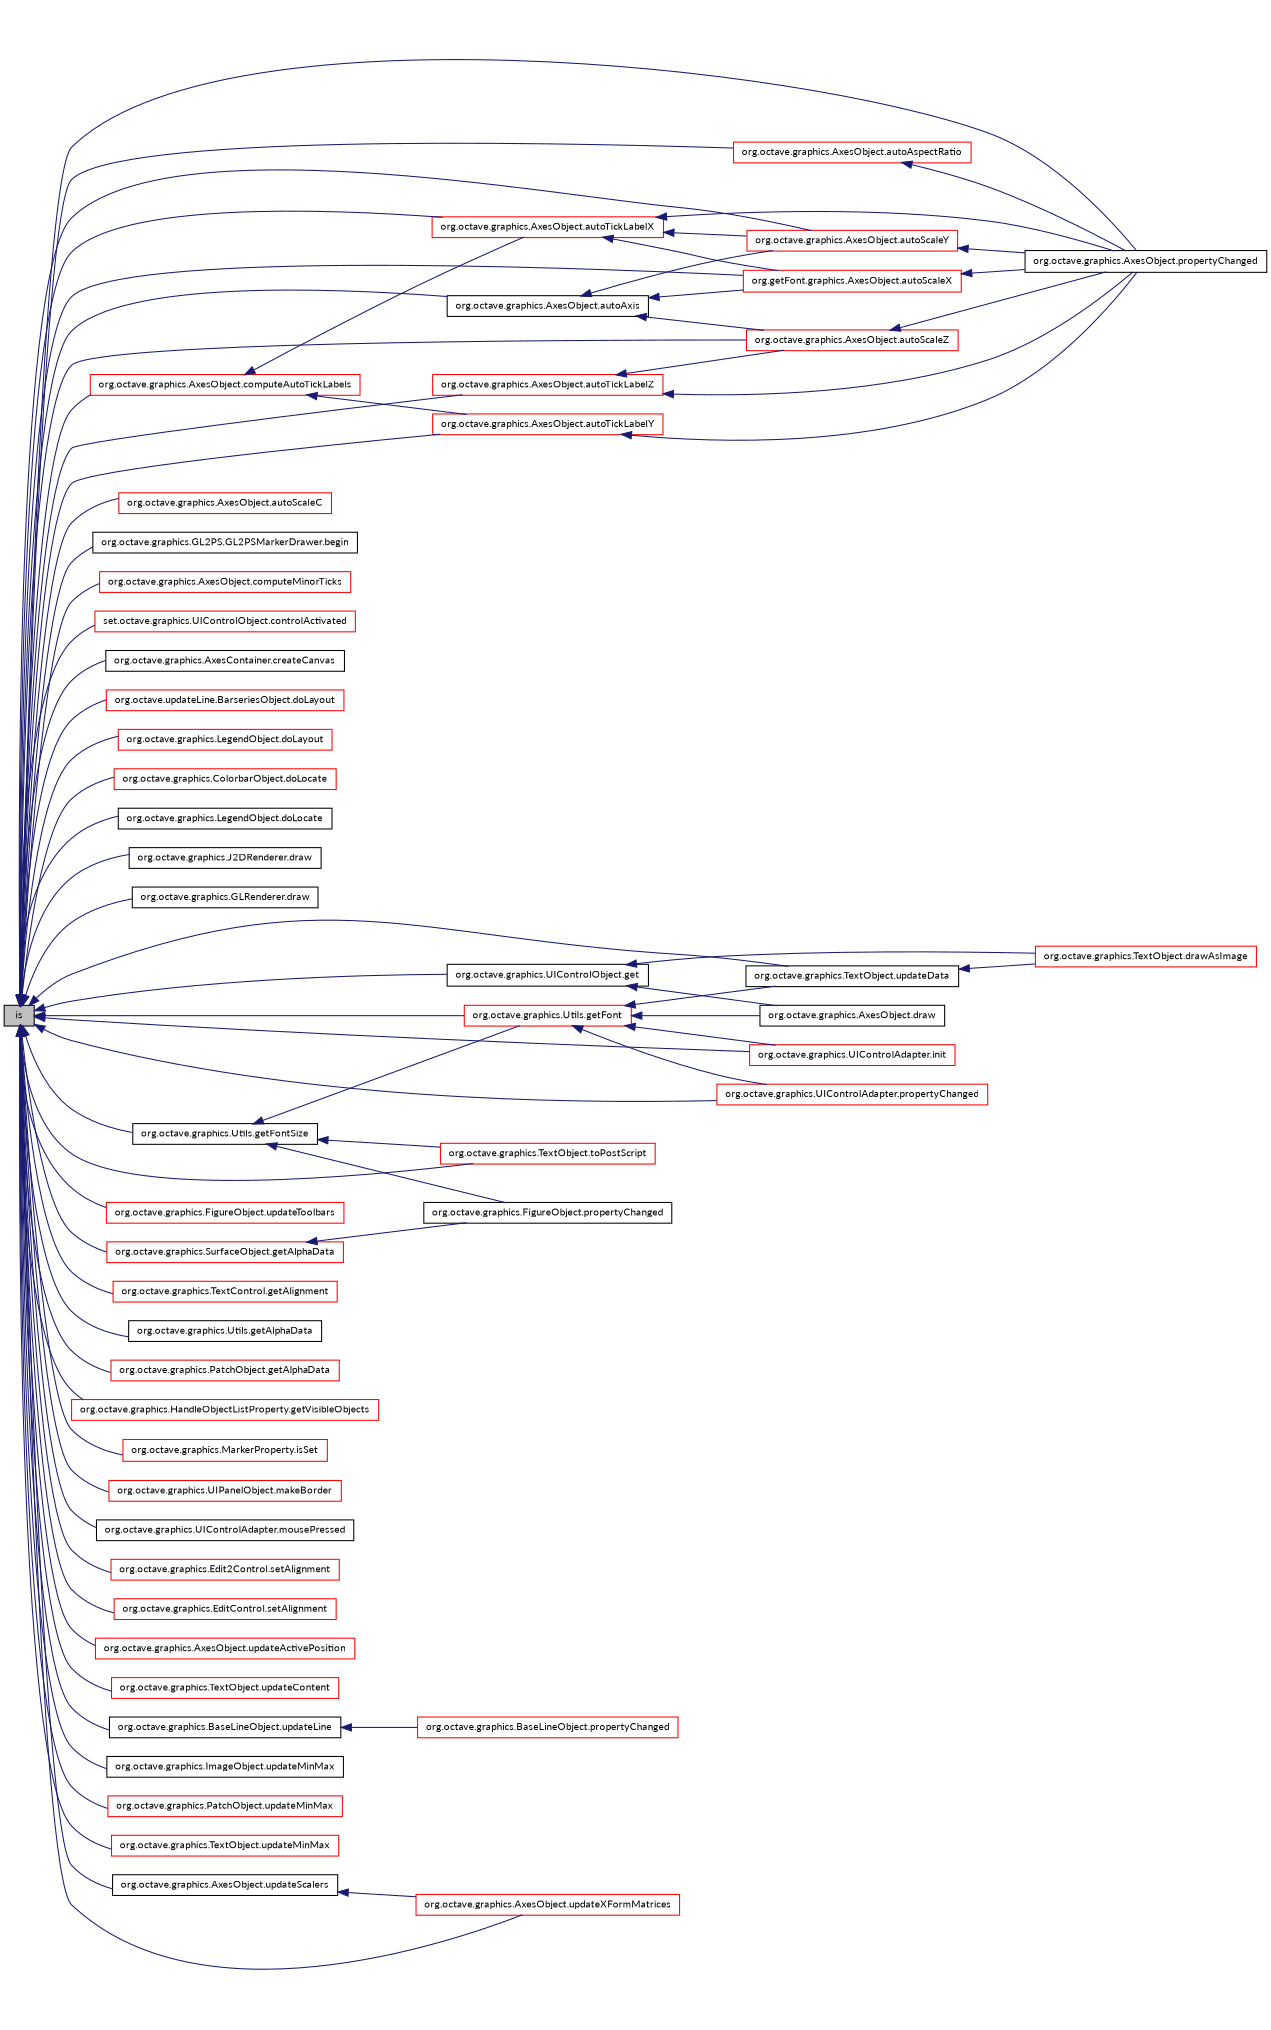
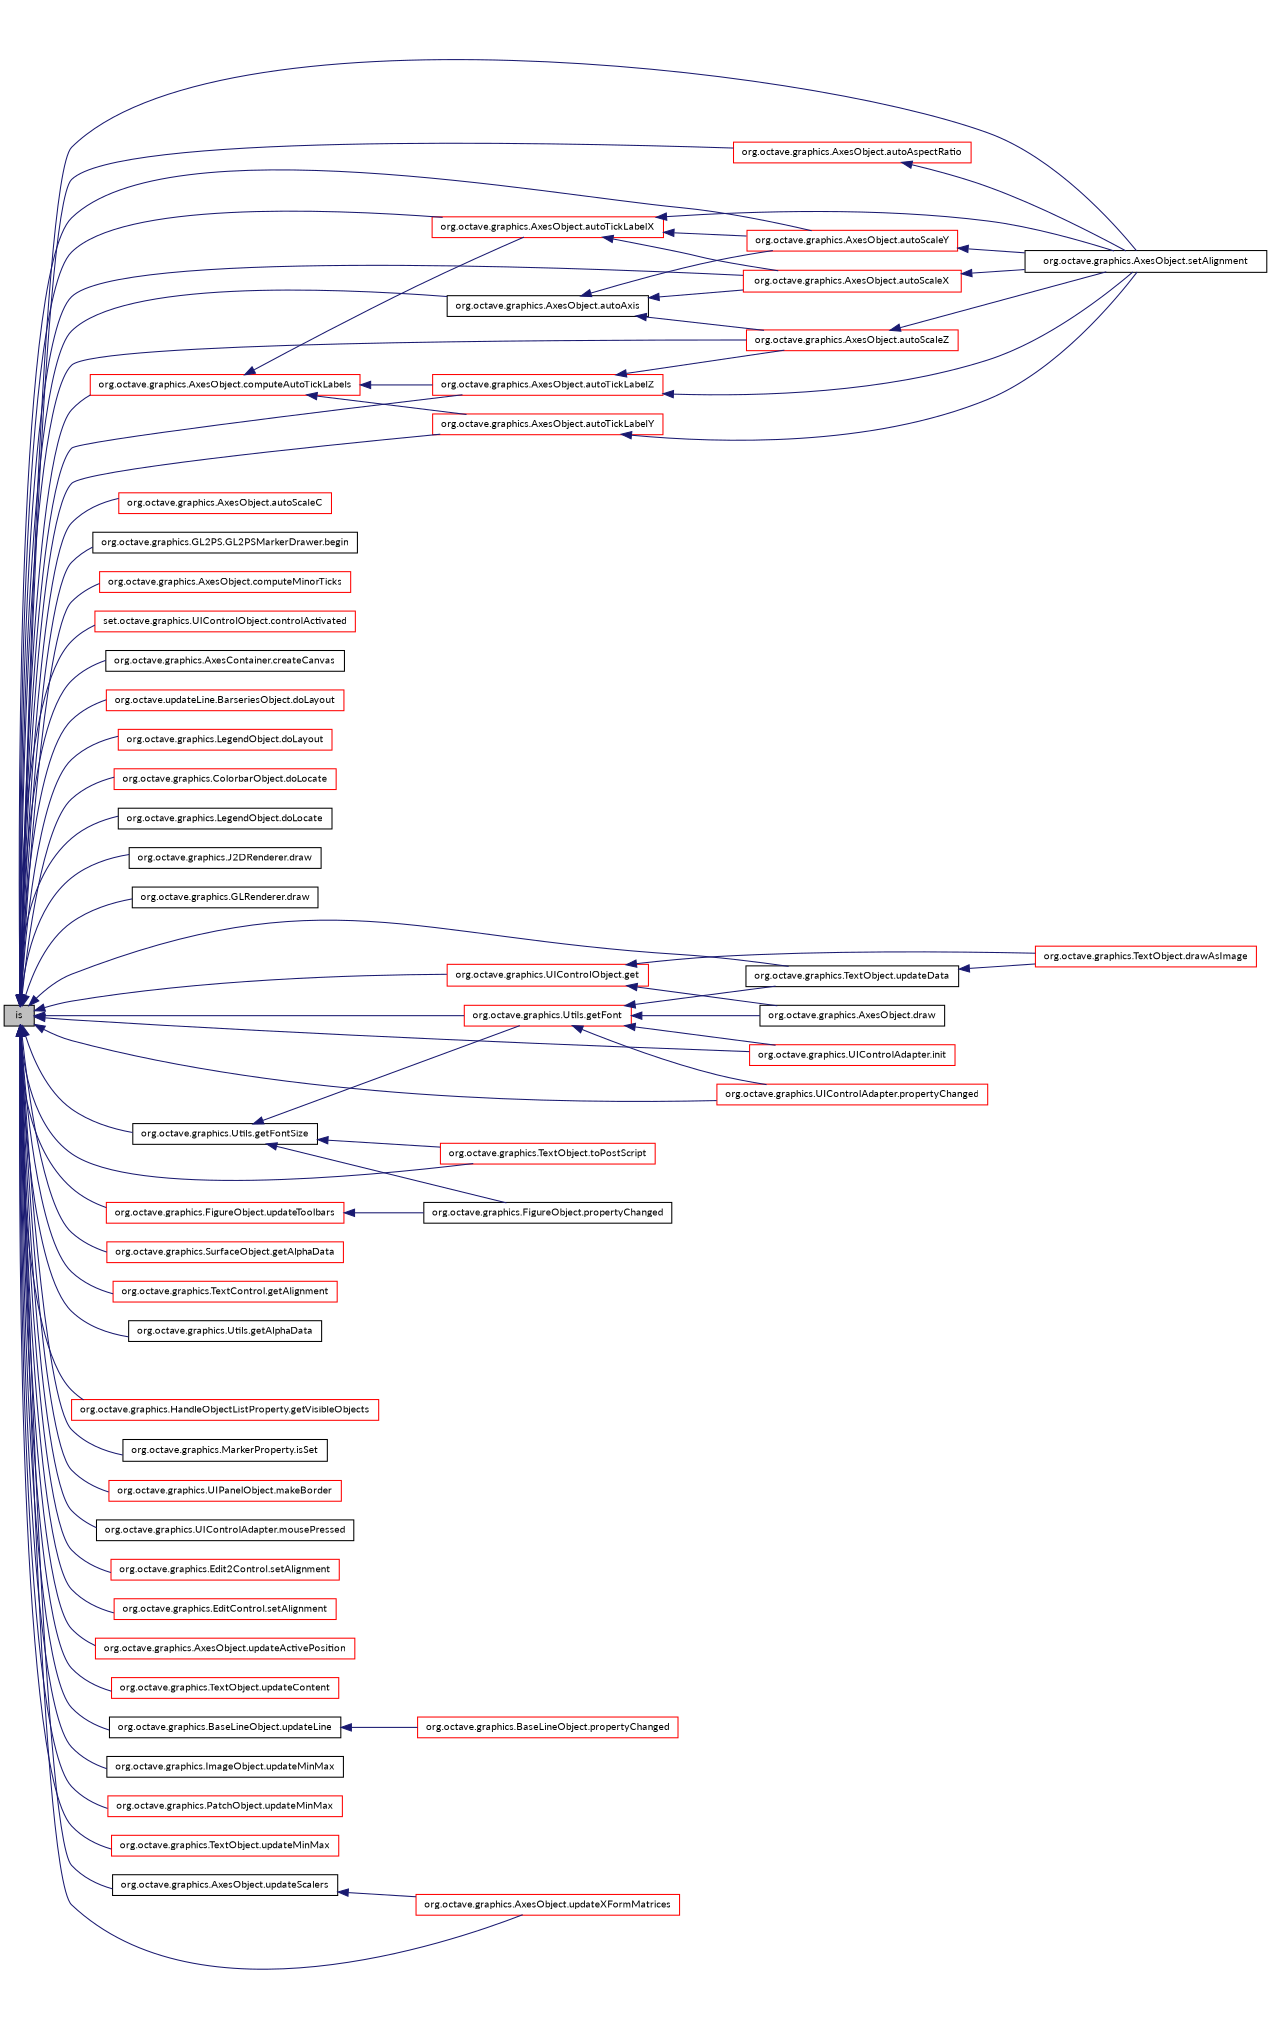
node "org.octave.graphics.AxesObject.propertyChanged": label "org.octave.graphics.AxesObject.propertyChanged" -> "org.octave.graphics.AxesObject.setAlignment"
node "org.getFont.graphics.AxesObject.autoScaleX": label "org.getFont.graphics.AxesObject.autoScaleX" -> "org.octave.graphics.AxesObject.autoScaleX"
edge "org.octave.graphics.AxesObject.autoTickLabelZ" -> "org.octave.graphics.AxesObject.computeAutoTickLabels": added
node "org.octave.graphics.UIControlObject.get": color black -> red
edge "org.octave.graphics.FigureObject.propertyChanged" -> "org.octave.graphics.SurfaceObject.getAlphaData": now "org.octave.graphics.FigureObject.propertyChanged" -> "org.octave.graphics.FigureObject.updateToolbars"
node "org.octave.graphics.PatchObject.getAlphaData": removed
node "org.octave.graphics.MarkerProperty.isSet": color red -> black
